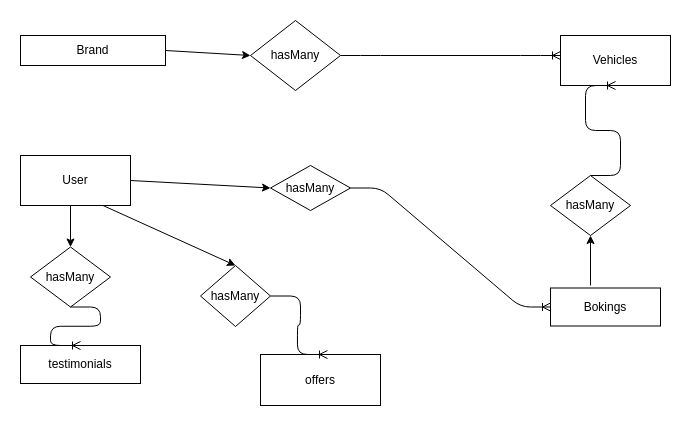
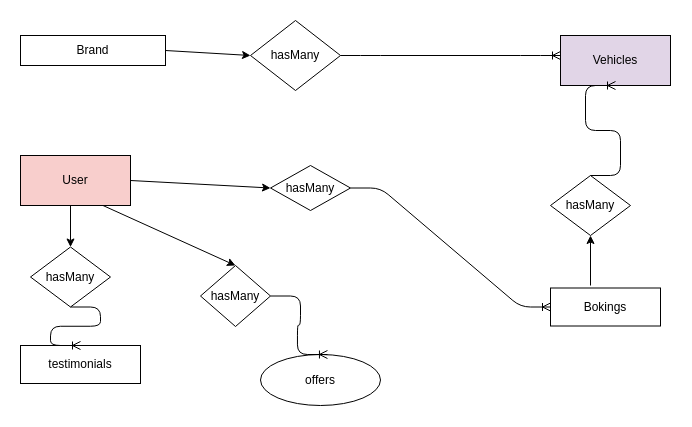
node "Vehicles": fillcolor #ffffff -> #e1d5e7
node "User": fillcolor #ffffff -> #f8cecc
node "offers": shape rectangle -> ellipse
